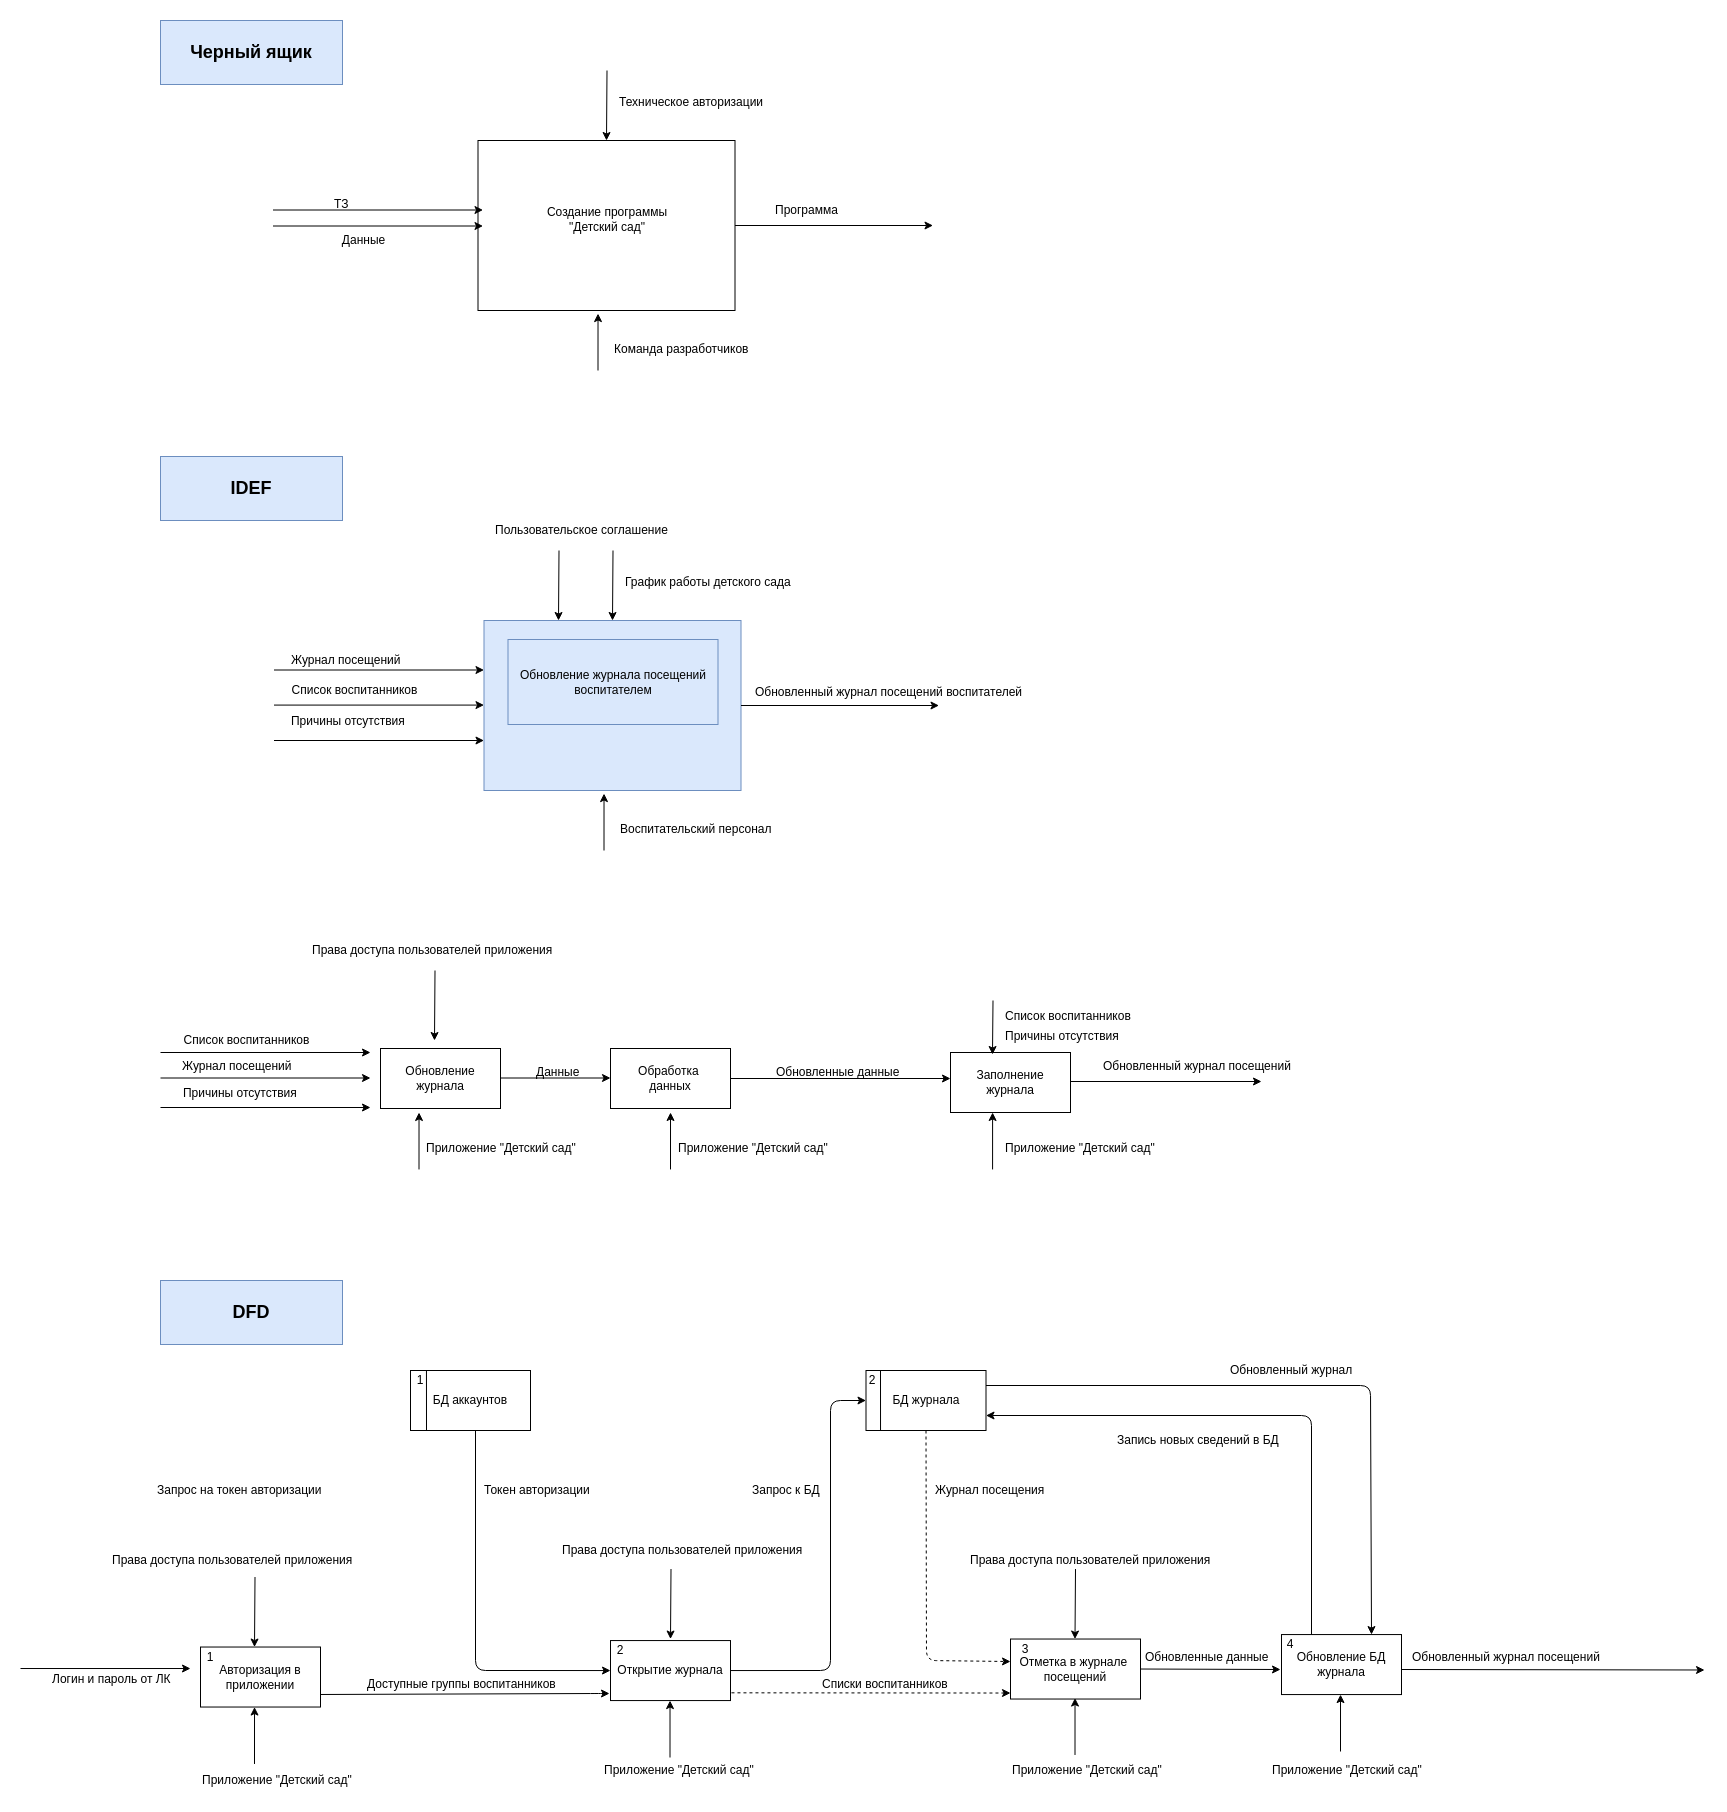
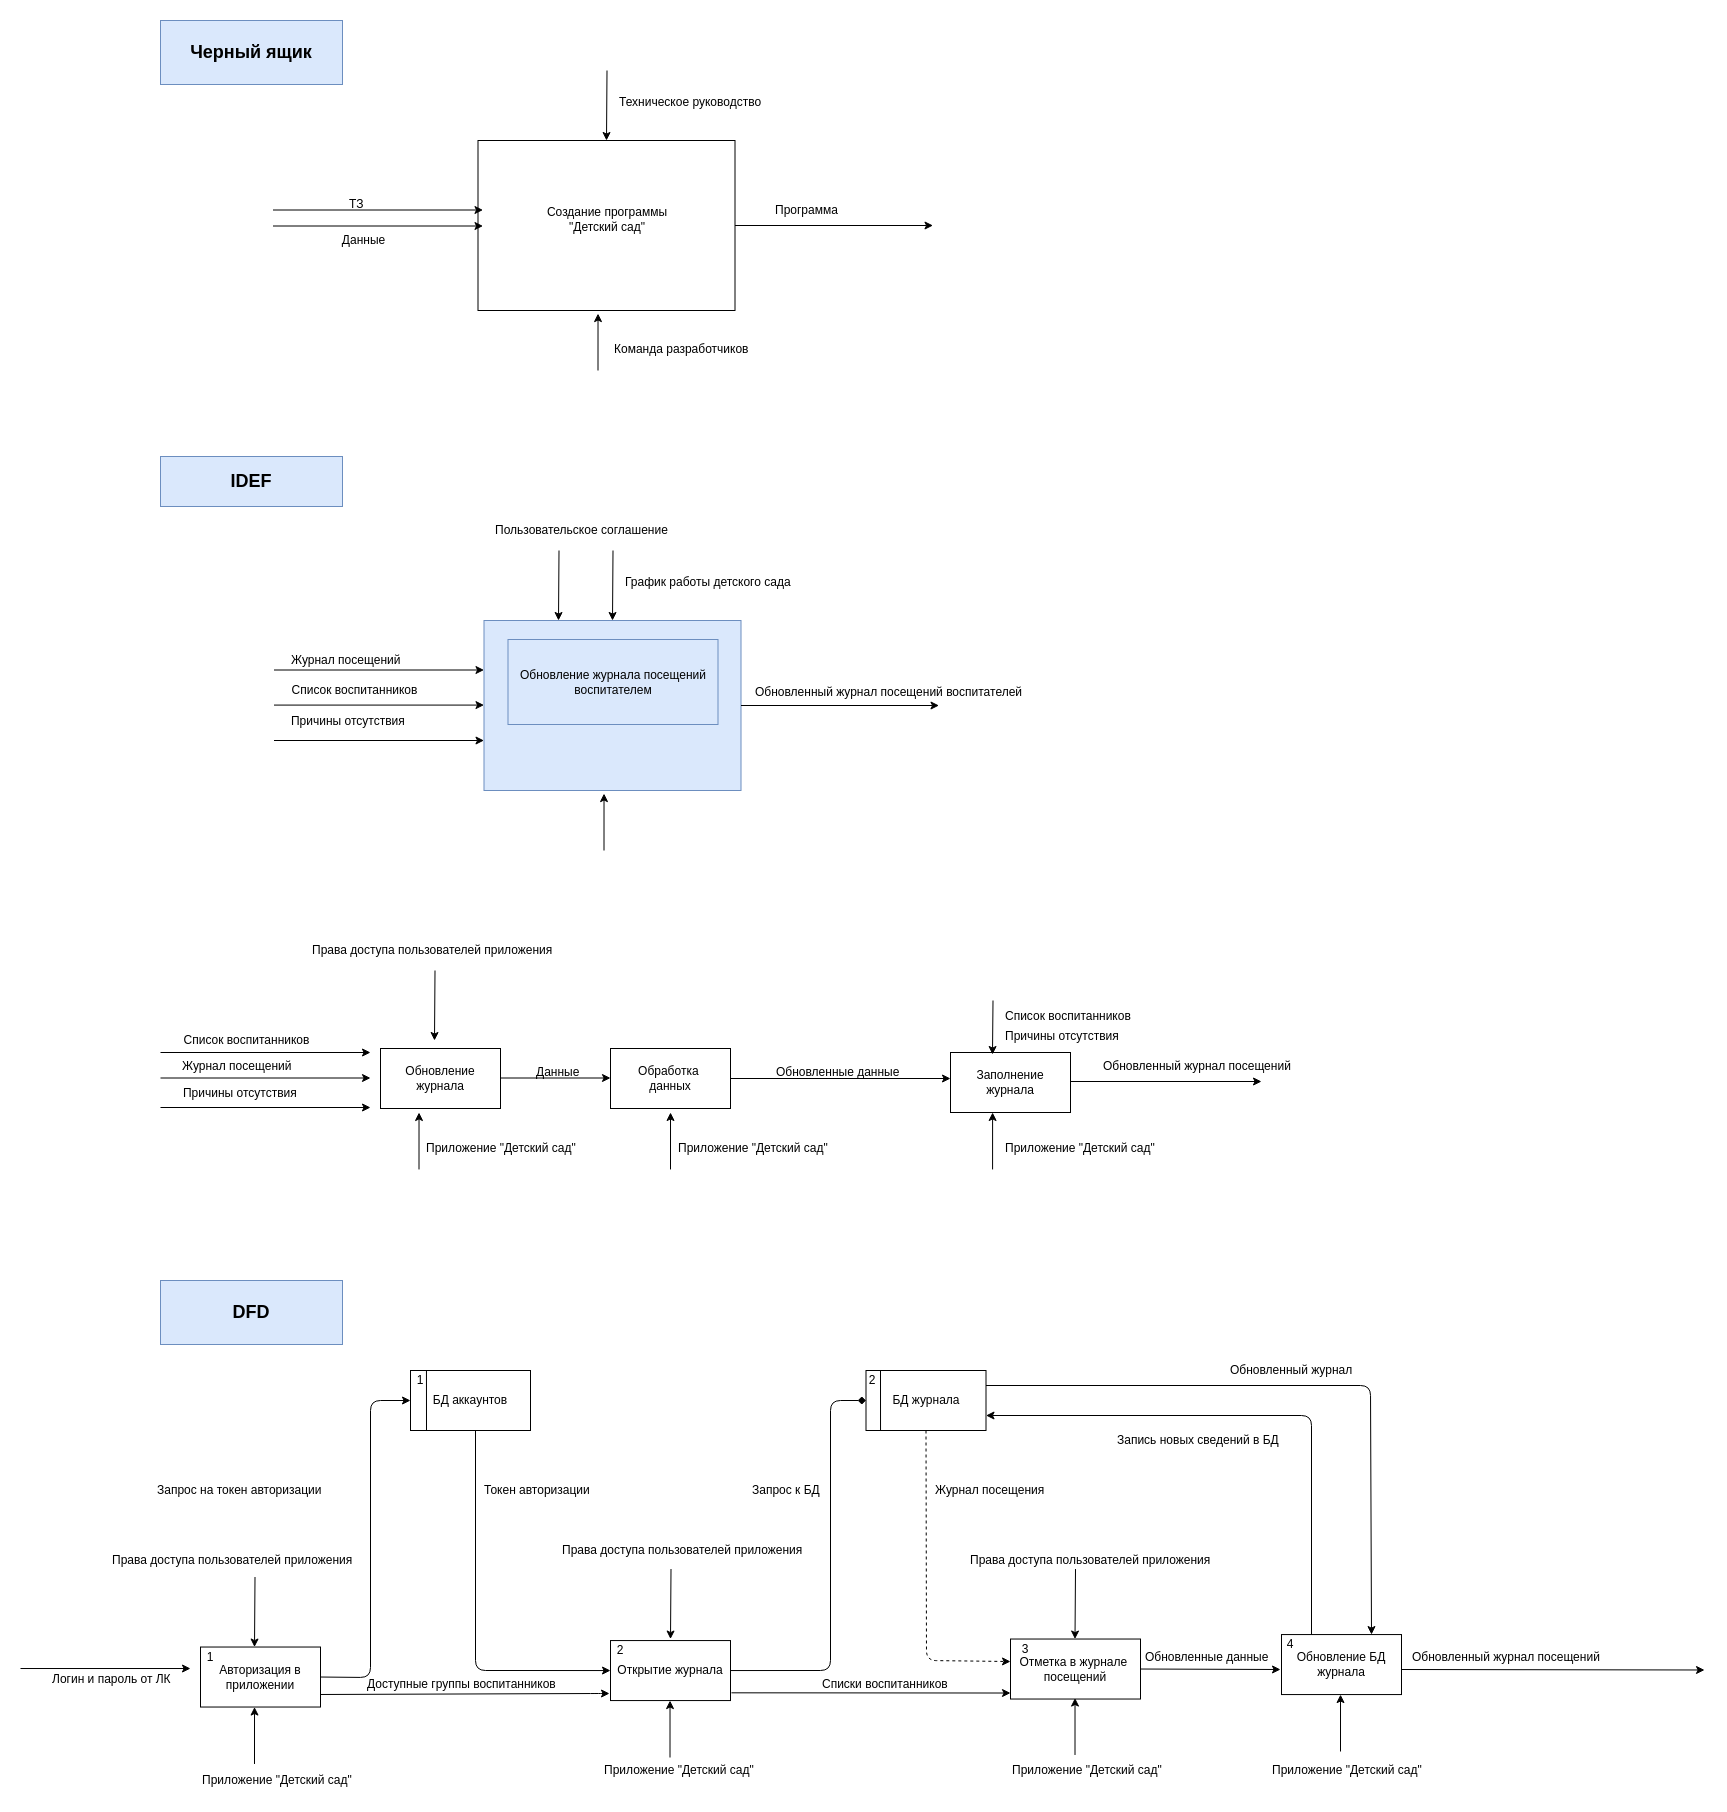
node "Техническое авторизации": label "Техническое авторизации" -> "Техническое руководство"
node "ТЗ": moved (347, 204) -> (362, 204)
node "IDEF": size 182x64 -> 182x50
node "Воспитательский персонал": removed
edge "Открытие журнала" -> "БД журнала": arrowhead classic -> diamond
edge "Авторизация в приложении" -> "БД аккаунтов": added
edge "Открытие журнала" -> "Отметка в журнале посещений": style dashed -> solid
